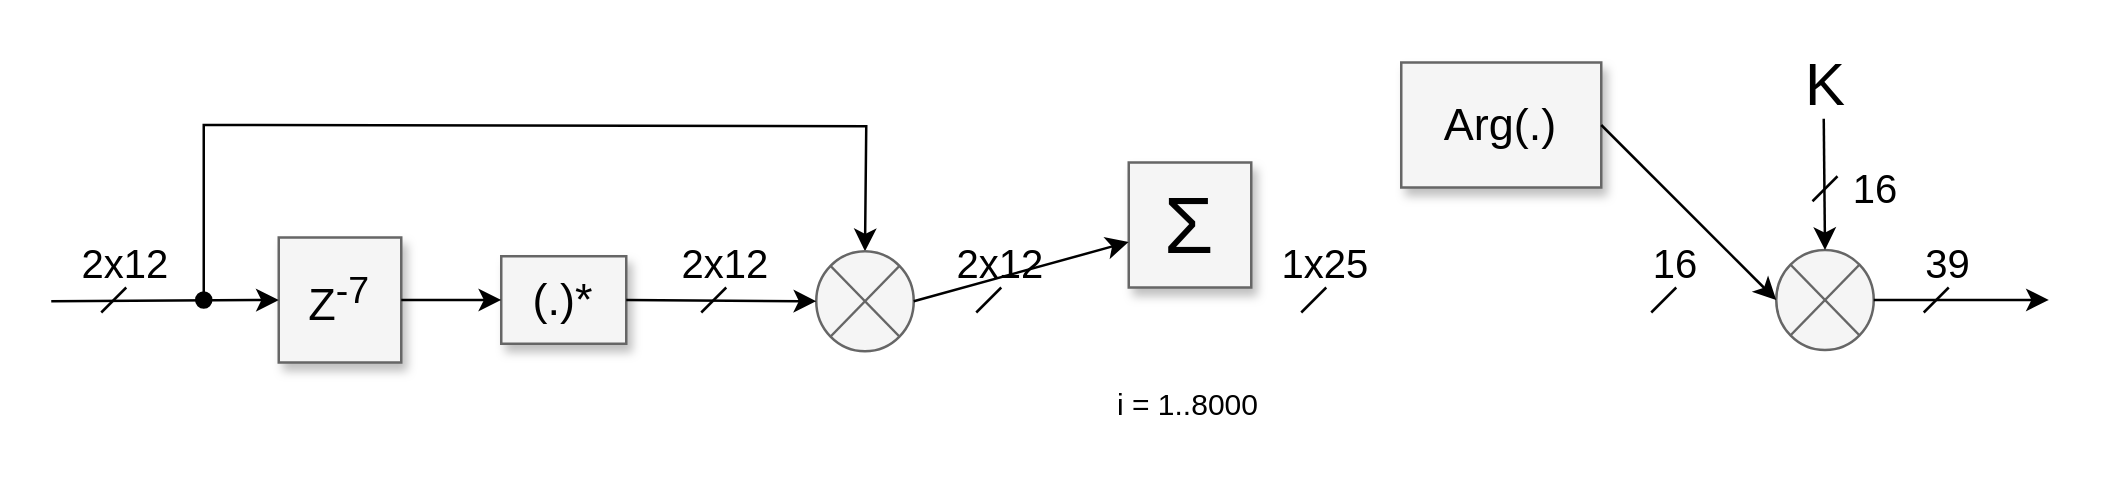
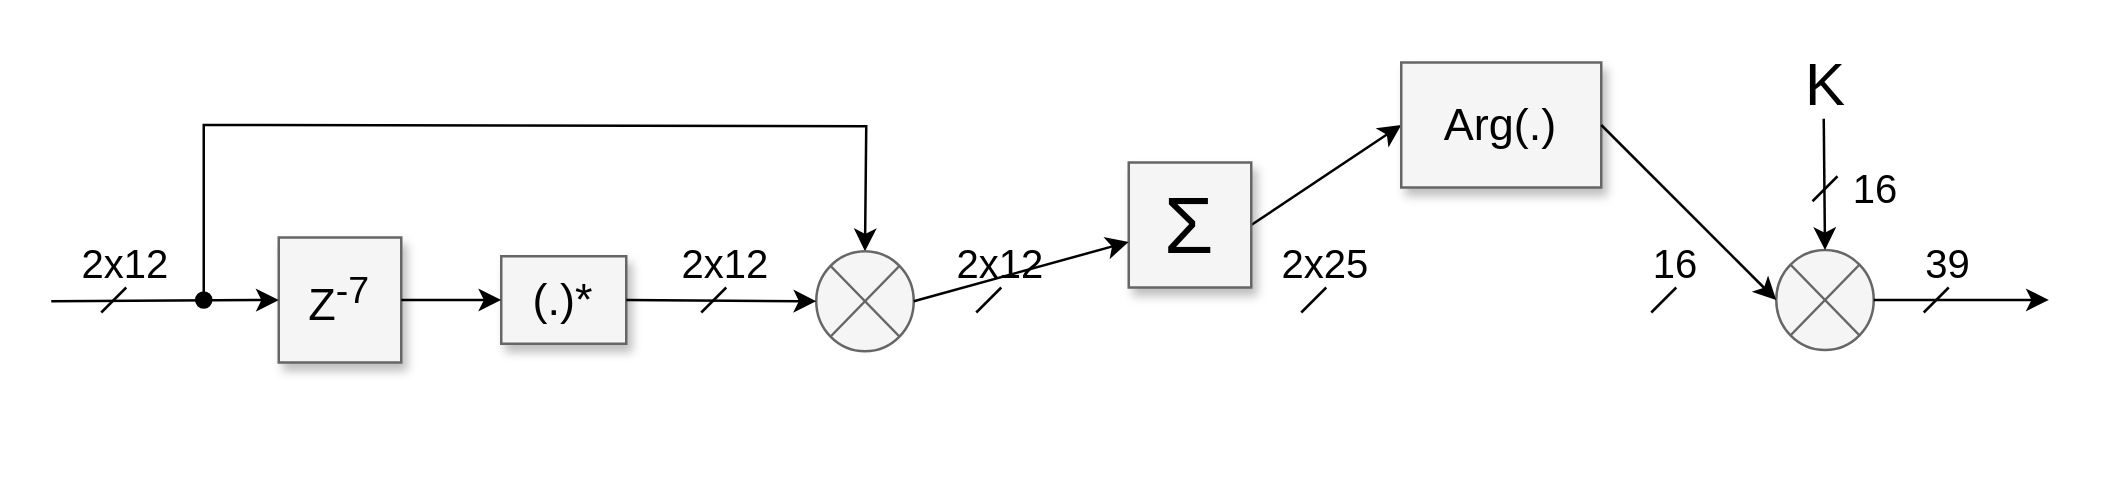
edge "Σ" -> "Arg(.)": added
node "1x25": label "1x25" -> "2x25"
node "i = 1..8000": removed
